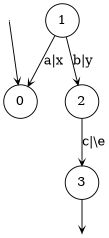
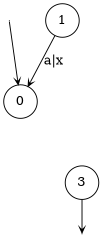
node "2": removed
